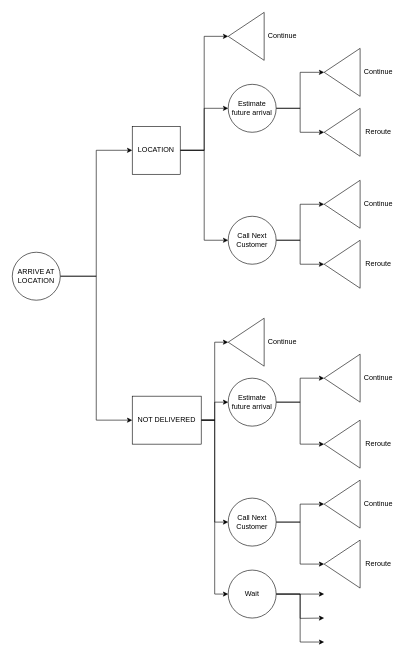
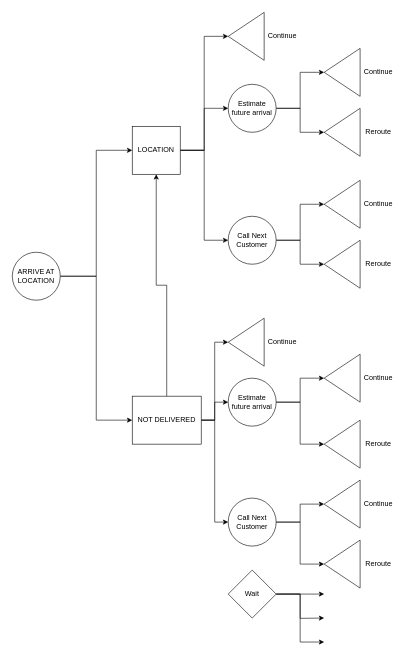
edge "NOT DELIVERED" -> "Wait": now "NOT DELIVERED" -> "LOCATION"
node "Wait": shape ellipse -> diamond
